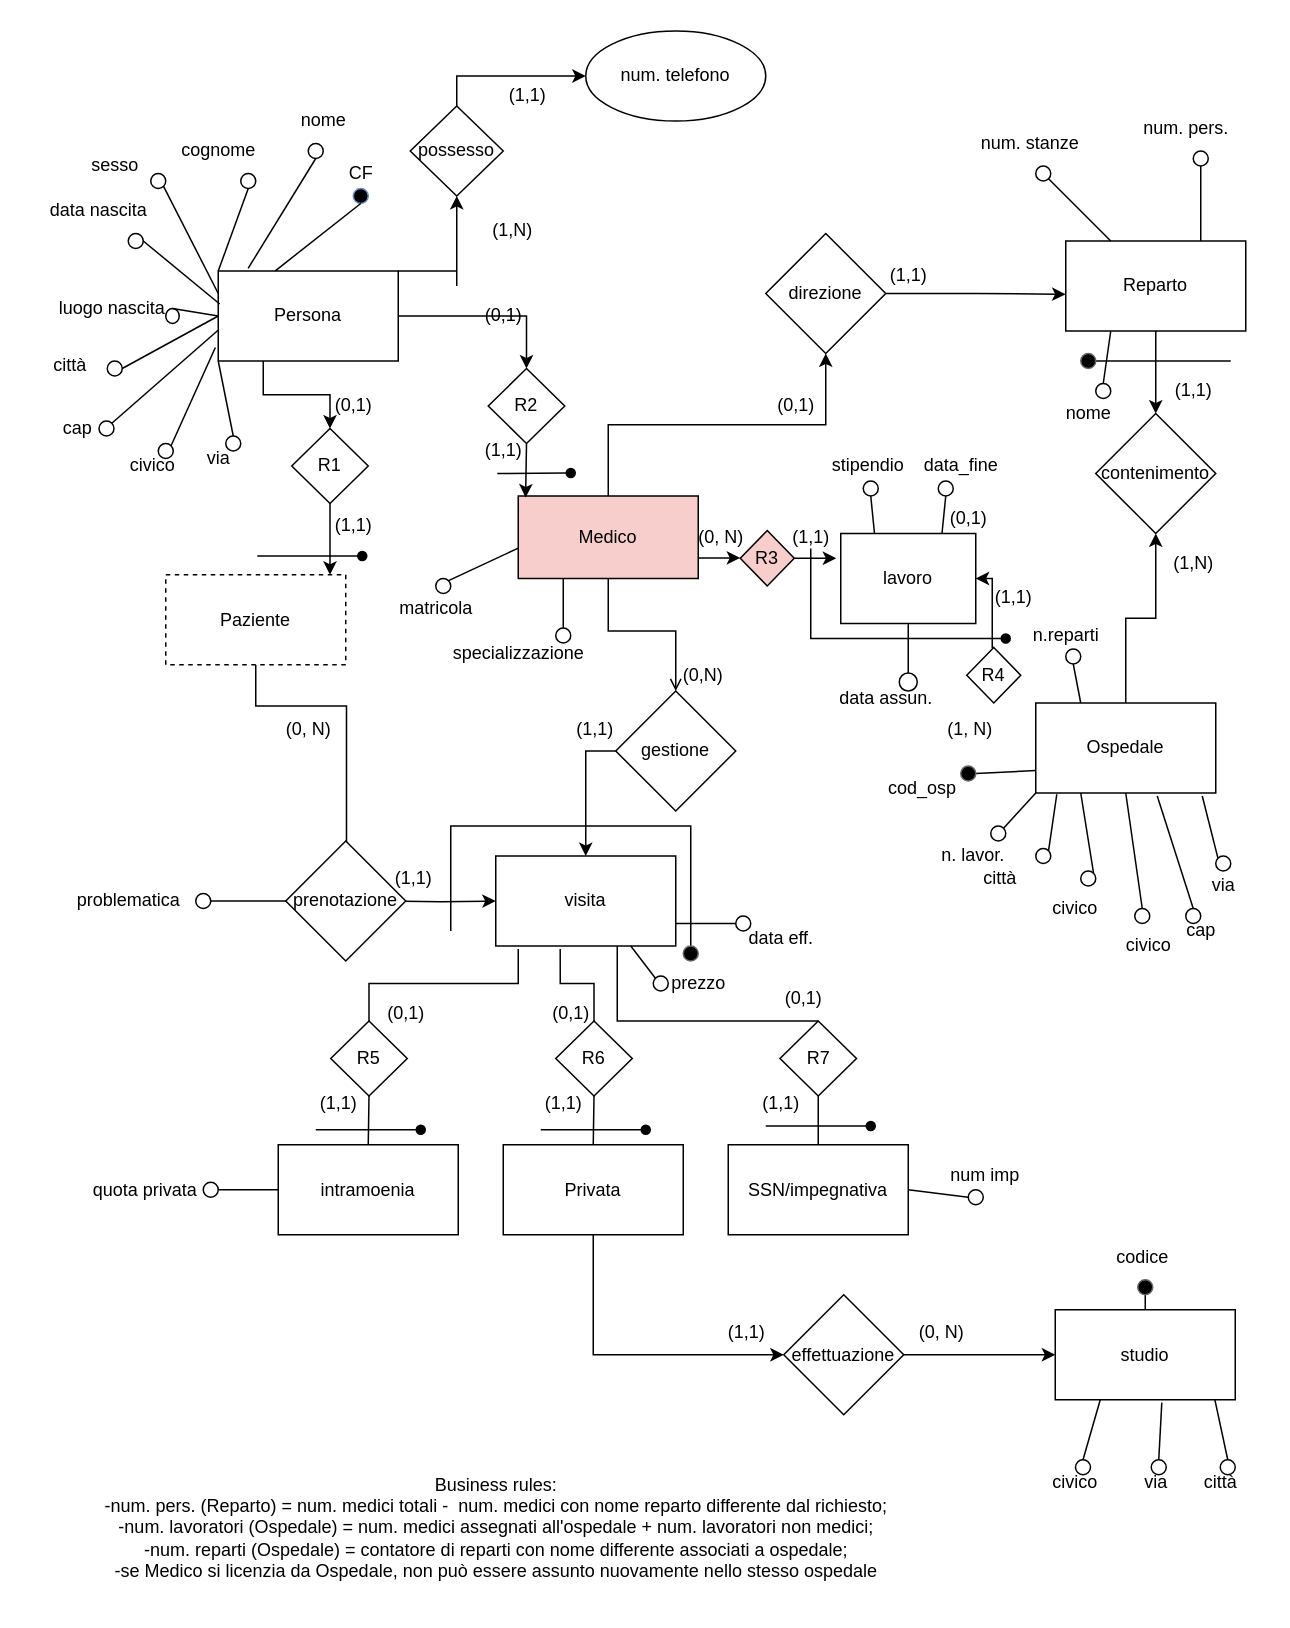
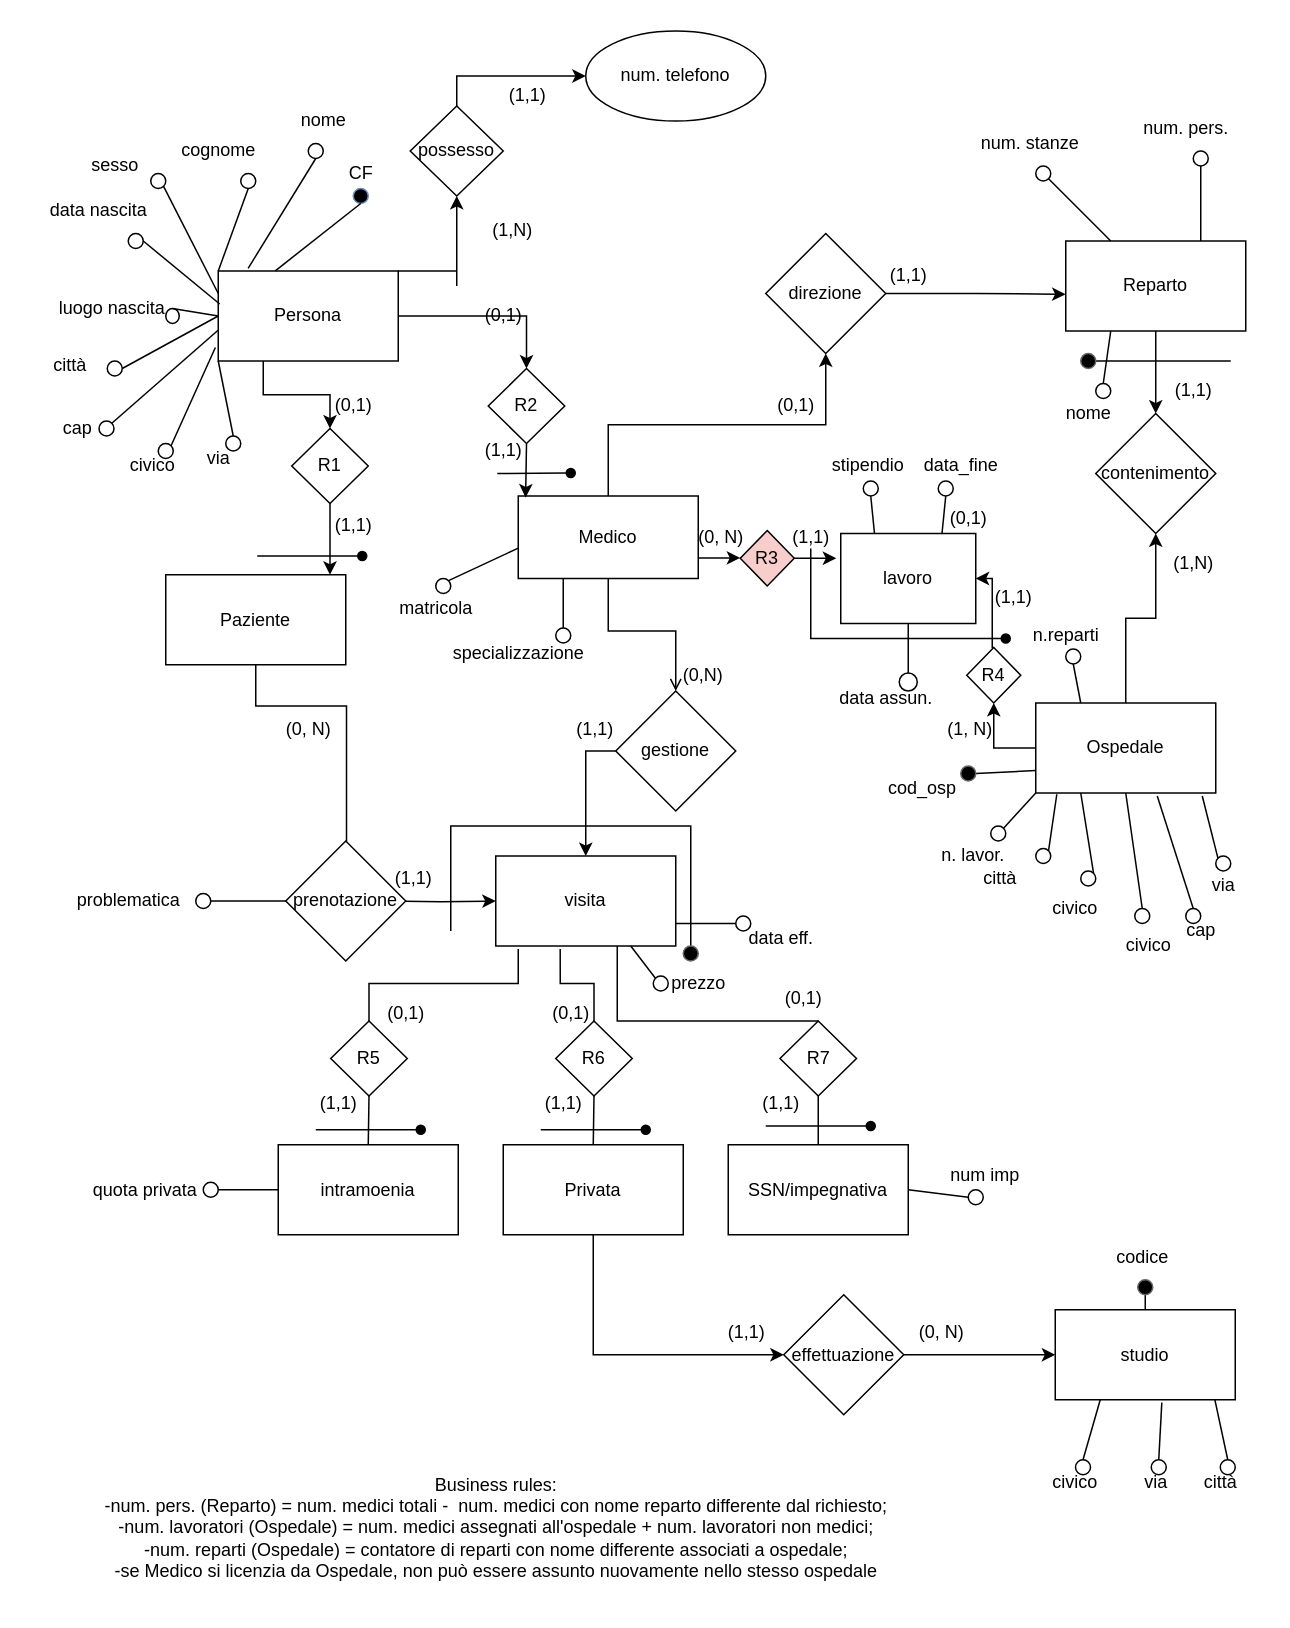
node "Medico": fillcolor #f8cecc -> #ffffff
node "Paziente": style dashed -> solid
edge "Ospedale" -> "R4": added
